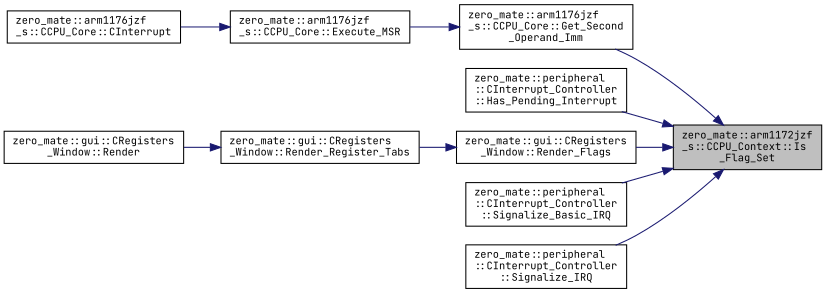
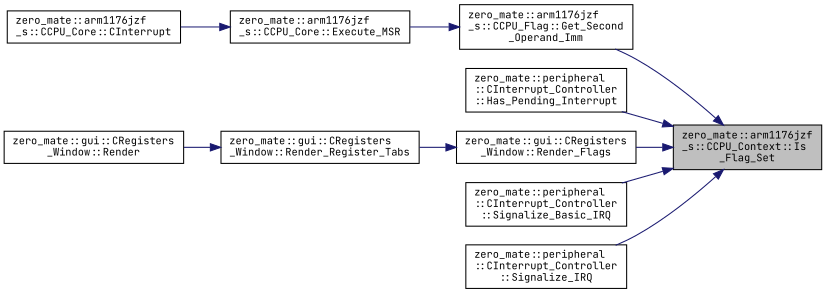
node "zero_mate::arm1176jzf _s::CCPU_Core::Get_Second _Operand_Imm": label "zero_mate::arm1176jzf _s::CCPU_Core::Get_Second _Operand_Imm" -> "zero_mate::arm1176jzf _s::CCPU_Flag::Get_Second _Operand_Imm"
node "zero_mate::arm1172jzf _s::CCPU_Context::Is _Flag_Set": label "zero_mate::arm1172jzf _s::CCPU_Context::Is _Flag_Set" -> "zero_mate::arm1176jzf _s::CCPU_Context::Is _Flag_Set"
